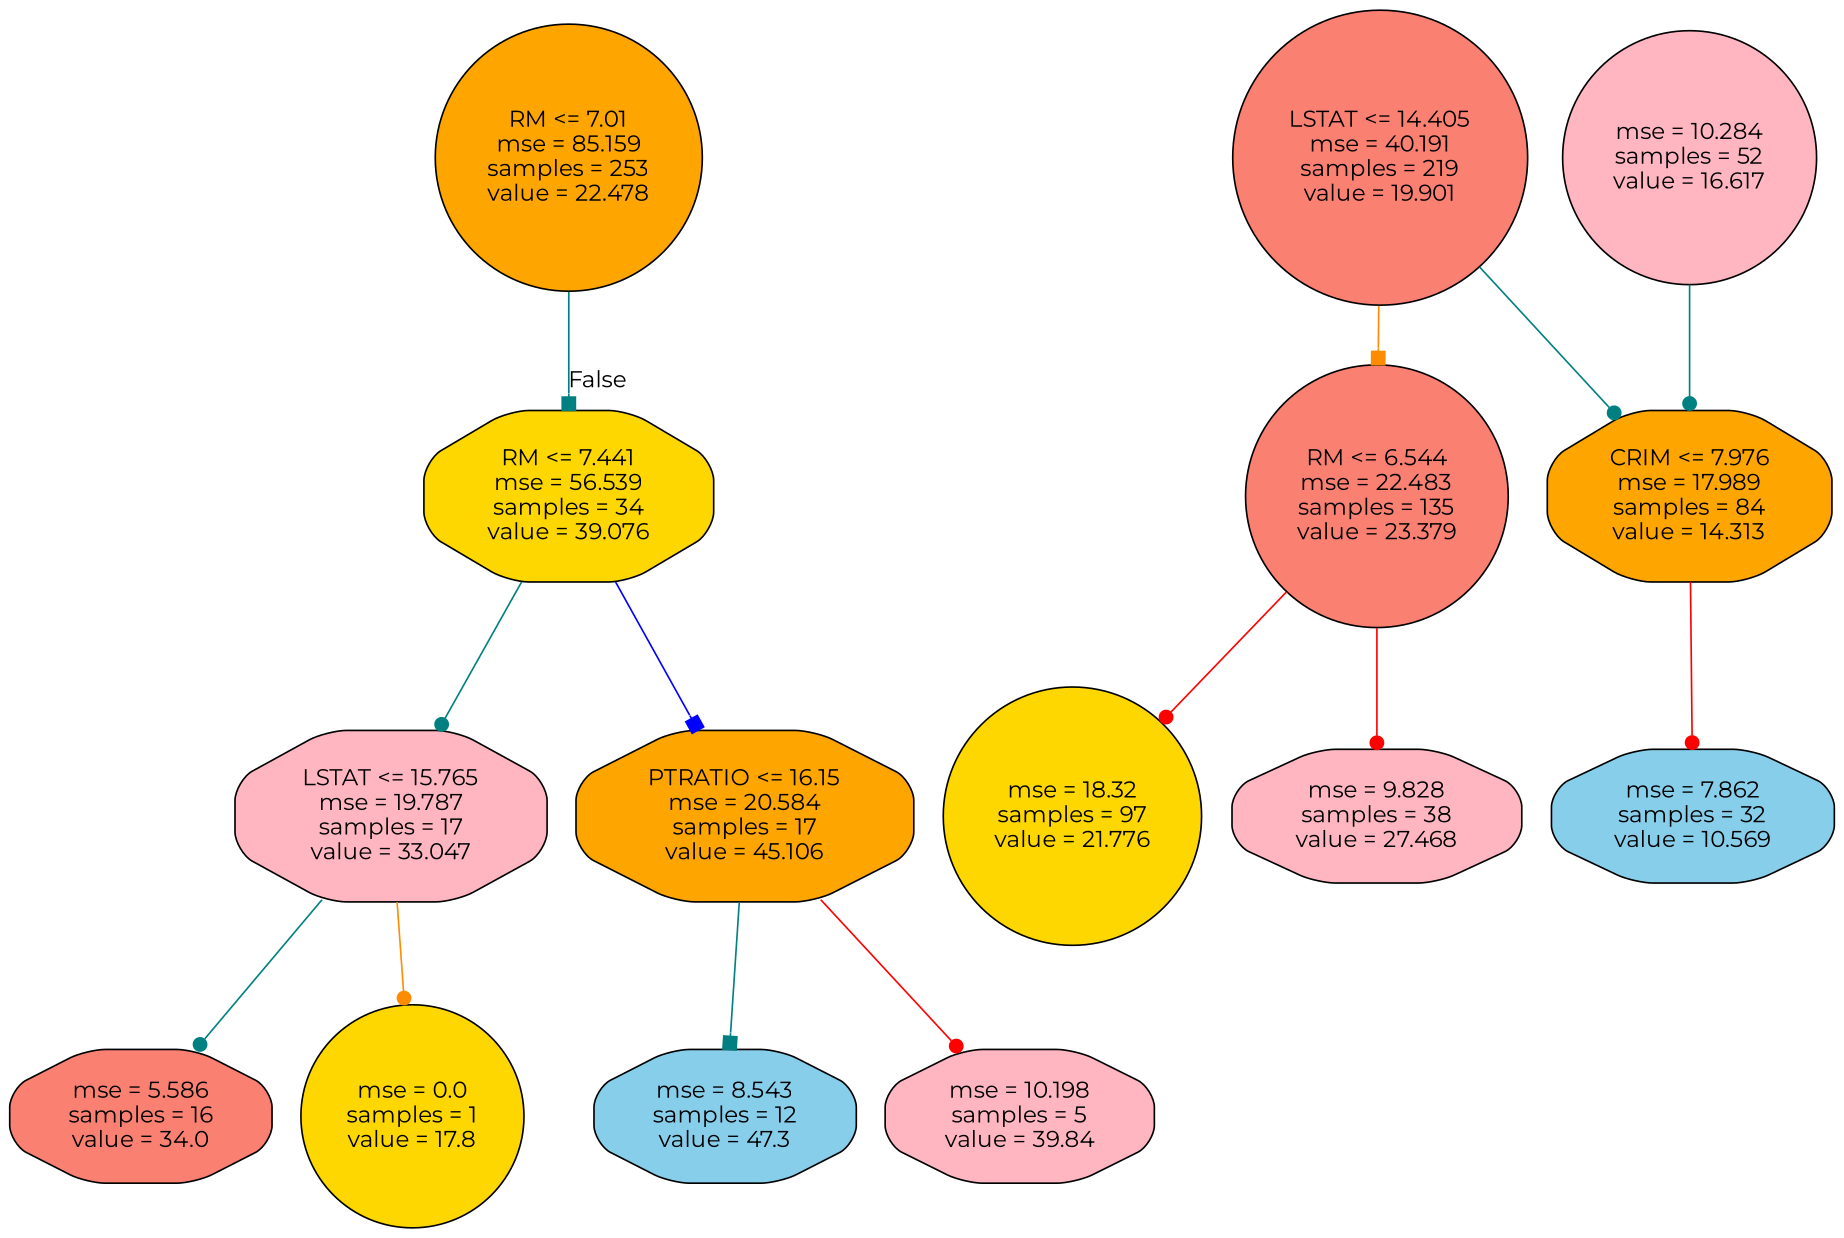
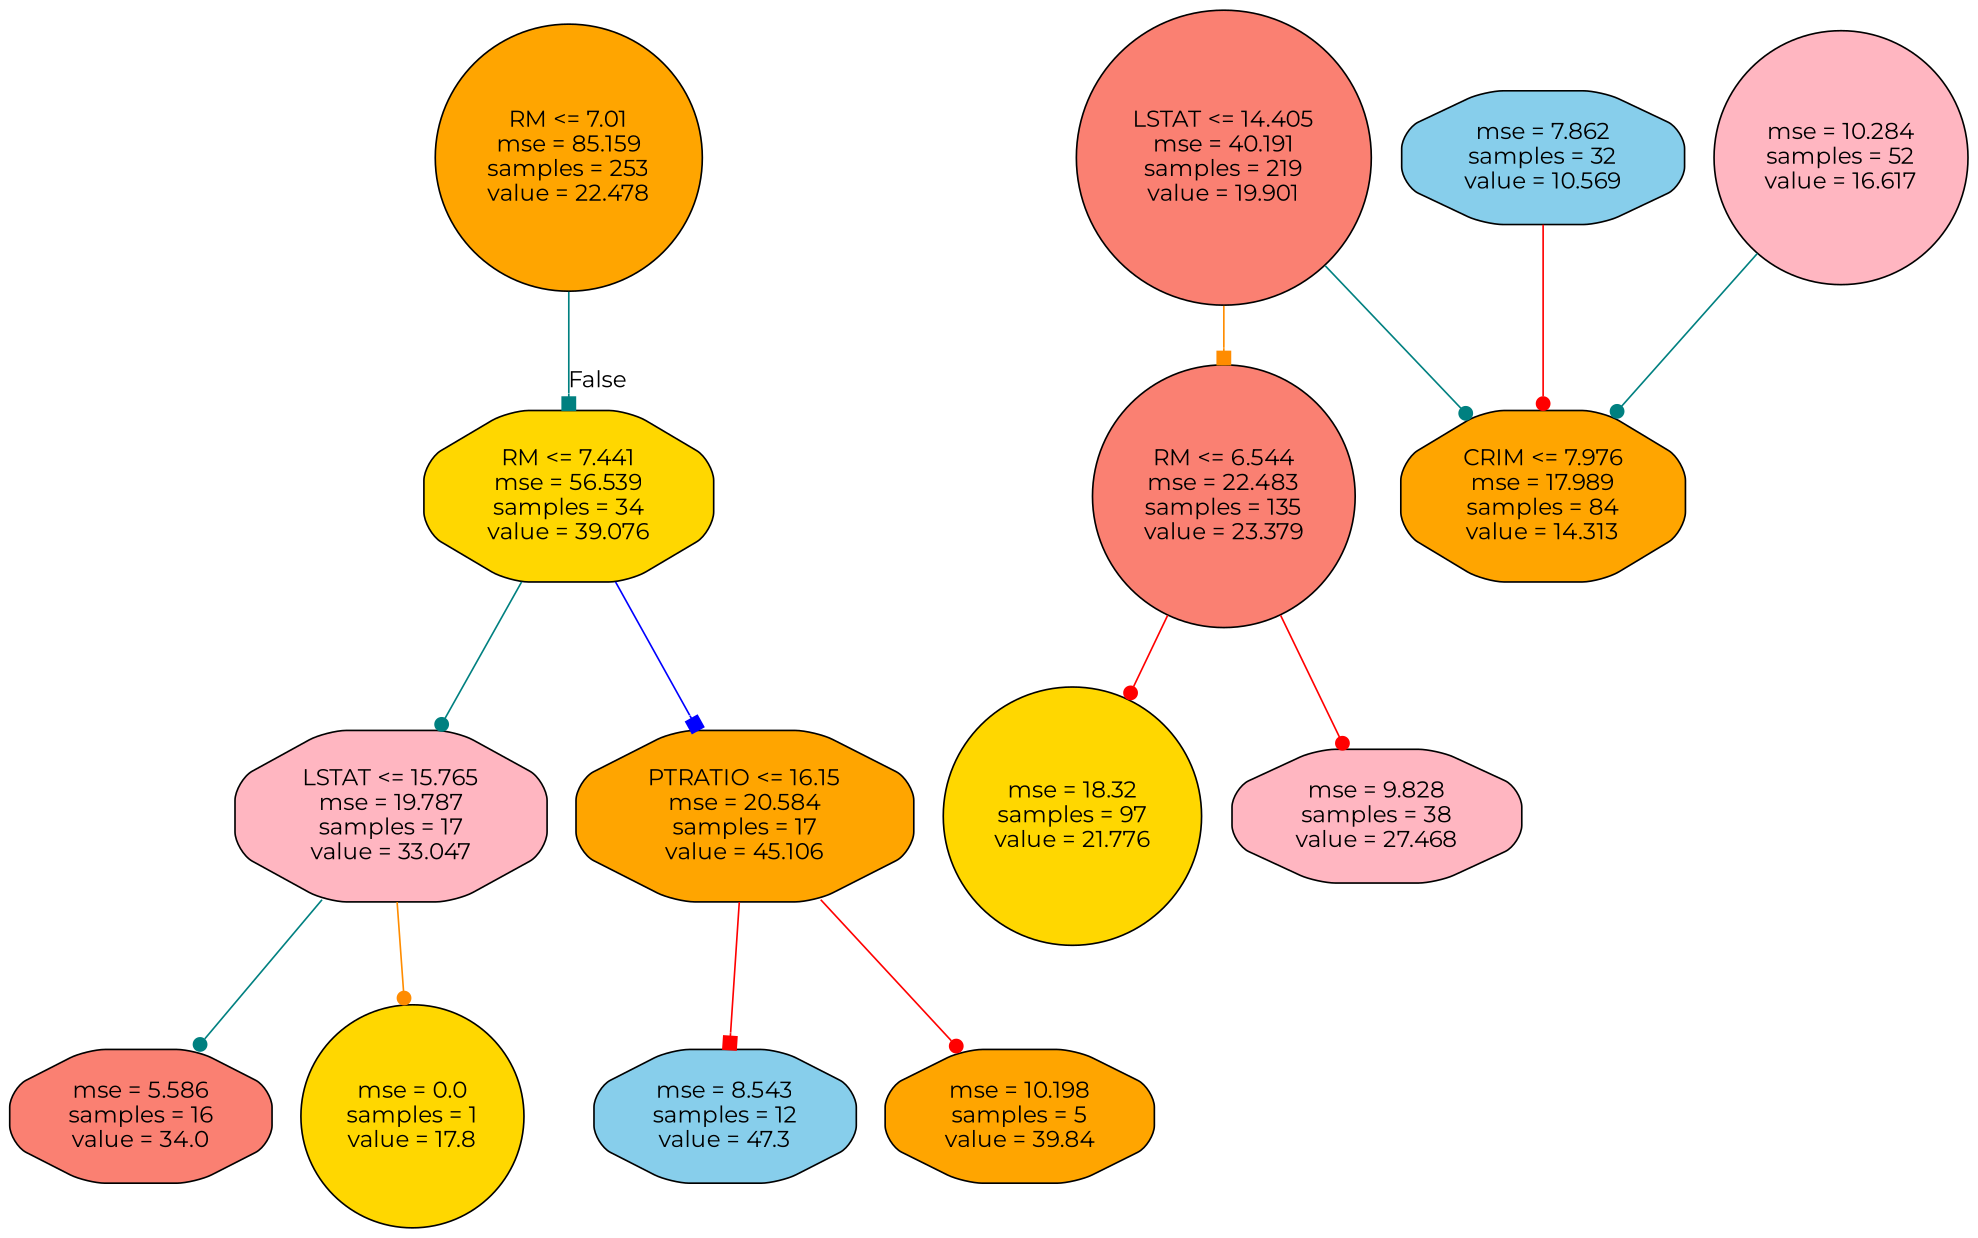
edge "CRIM <= 7.976 mse = 17.989 samples = 84 value = 14.313" -> "mse = 7.862 samples = 32 value = 10.569": reversed
edge "PTRATIO <= 16.15 mse = 20.584 samples = 17 value = 45.106" -> "mse = 8.543 samples = 12 value = 47.3": color teal -> red
node "mse = 10.198 samples = 5 value = 39.84": fillcolor lightpink -> orange
